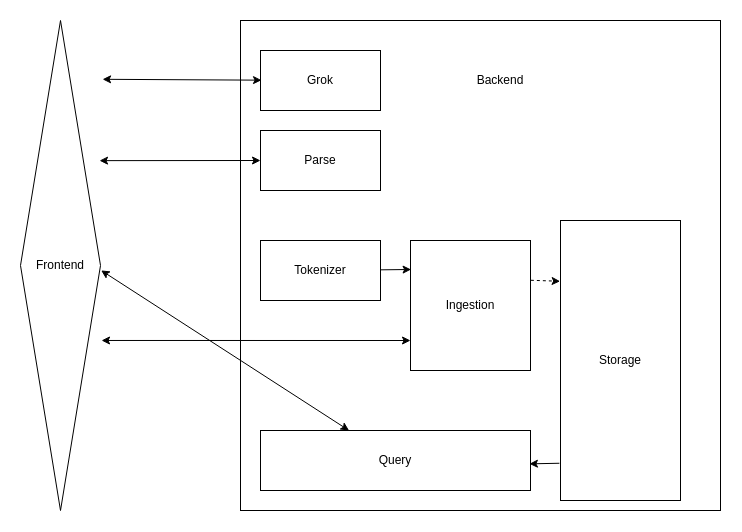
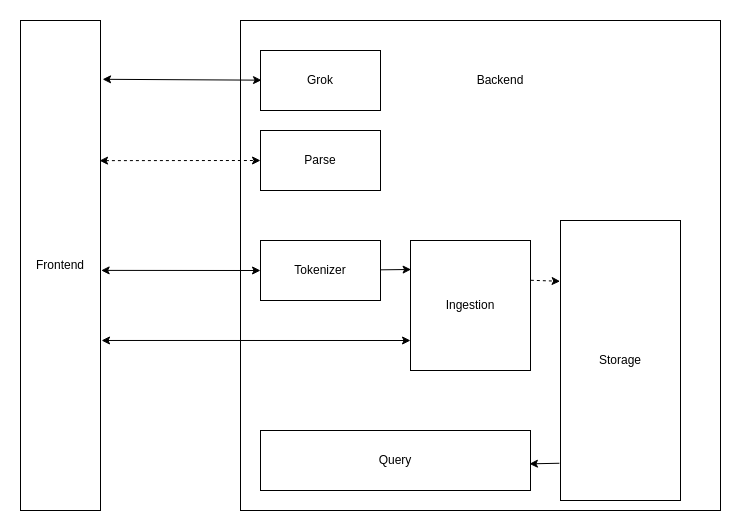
edge "Parse" -- "Frontend": style solid -> dashed
node "Frontend": shape diamond -> rectangle
edge "Frontend" -- "Query": now "Frontend" -- "Tokenizer"
